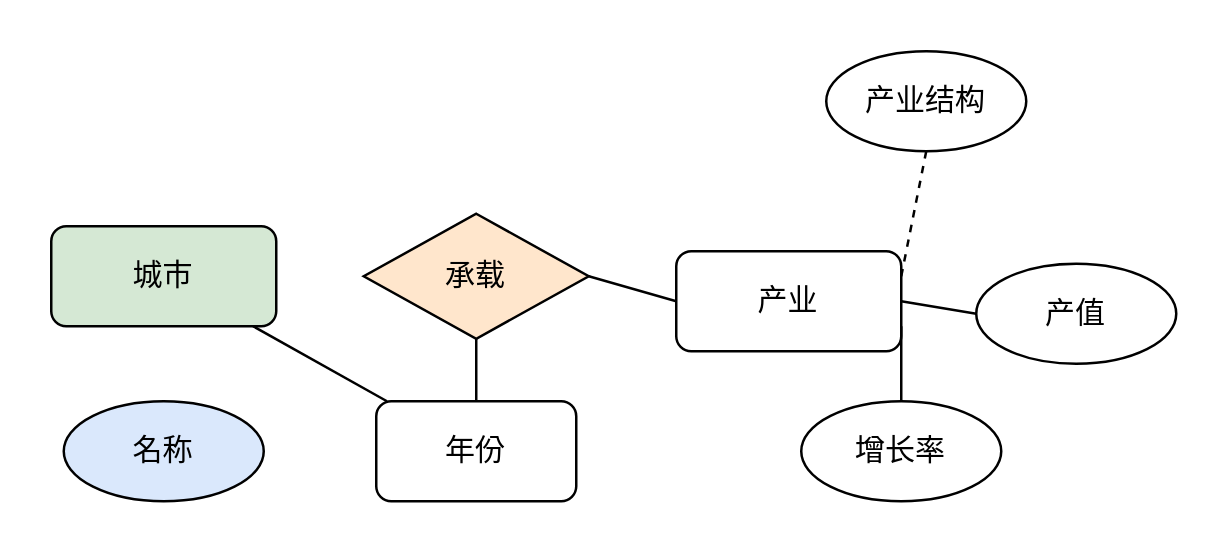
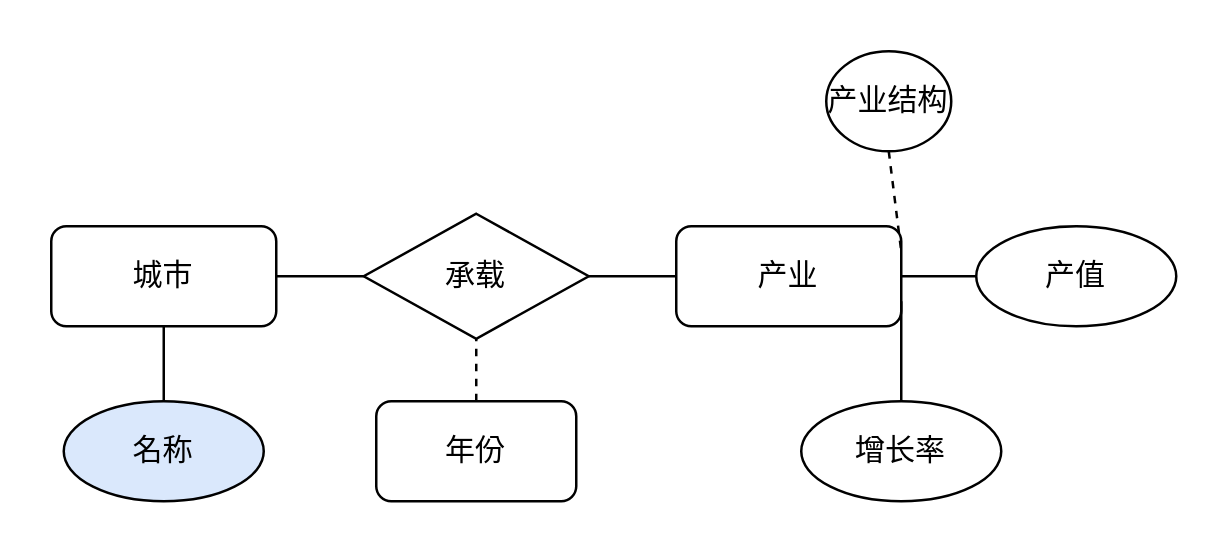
node "产业结构": size 200x100 -> 125x100
node "城市": fillcolor #d5e8d4 -> #ffffff
node "承载": fillcolor #ffe6cc -> #ffffff
node "产业": moved (789, 301) -> (789, 276)
node "产值": moved (1076, 314) -> (1076, 276)
edge "城市" -- "名称": added
edge "城市" -- "年份": now "城市" -- "承载"
edge "承载" -- "年份": style solid -> dashed
